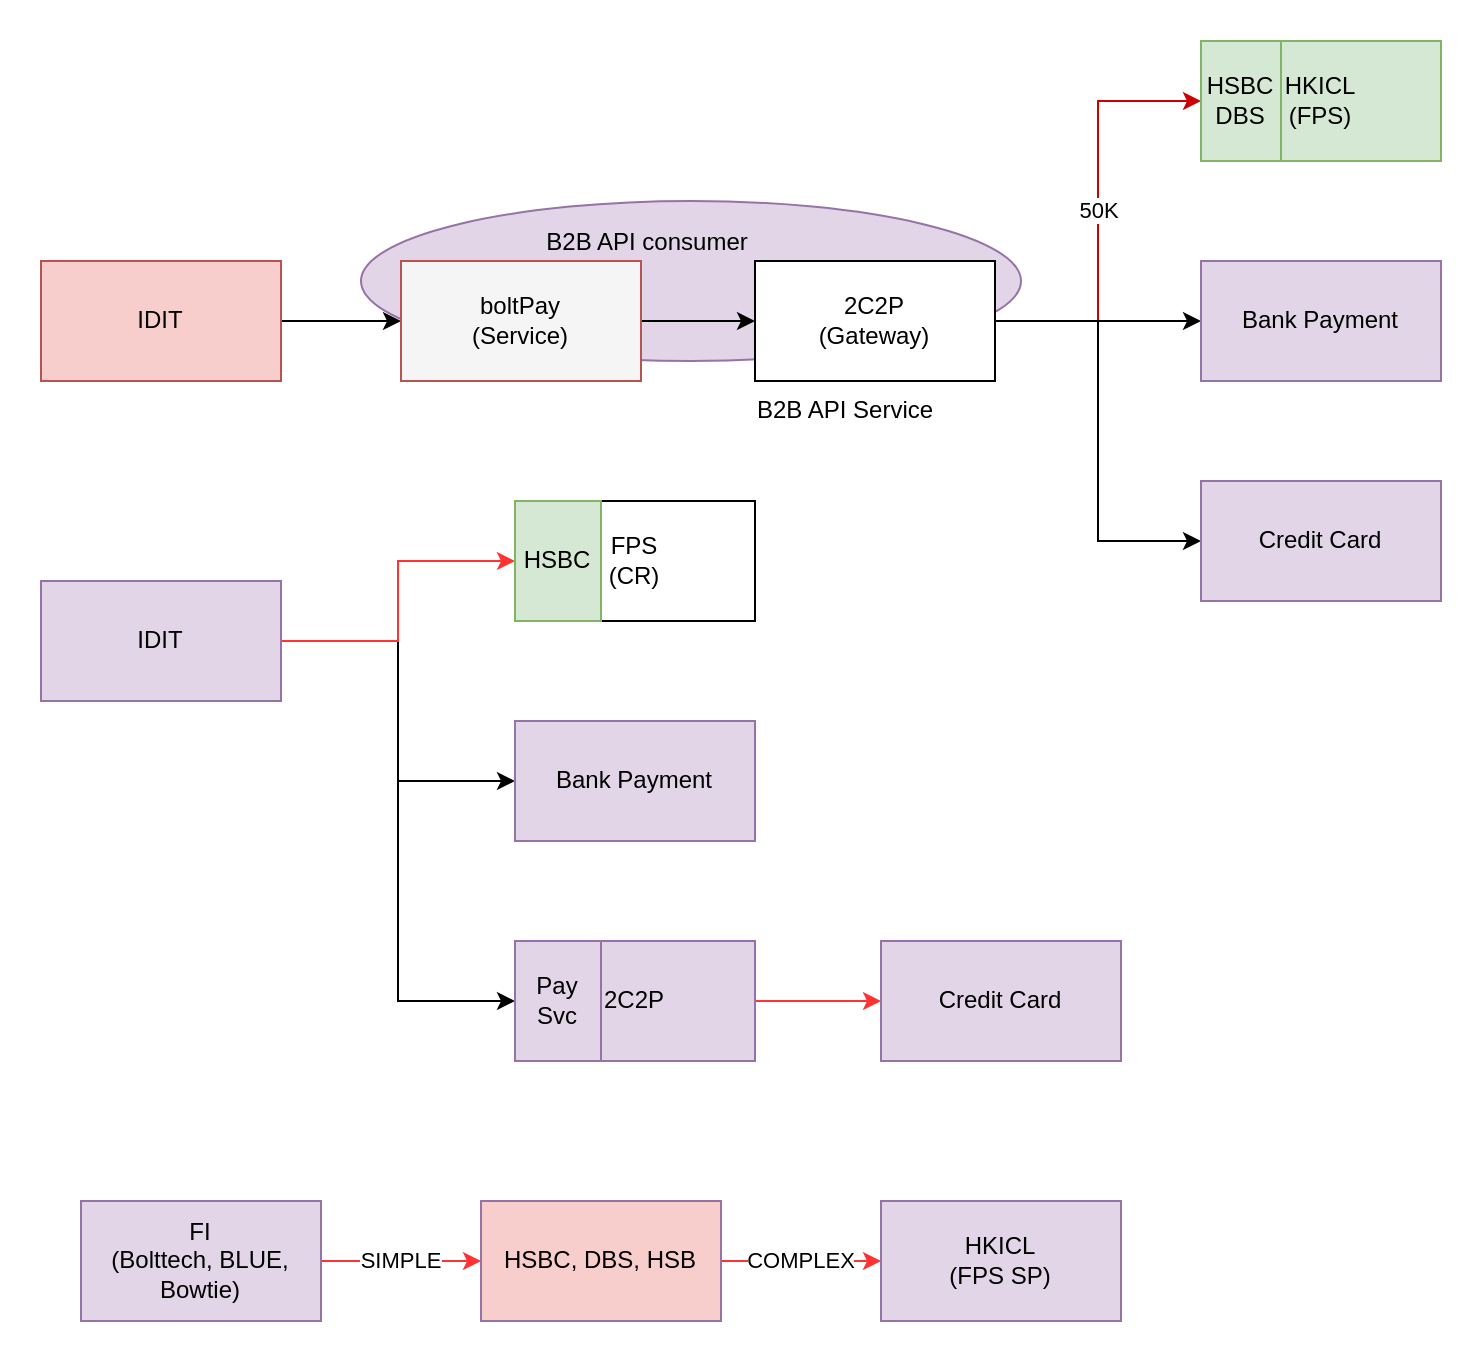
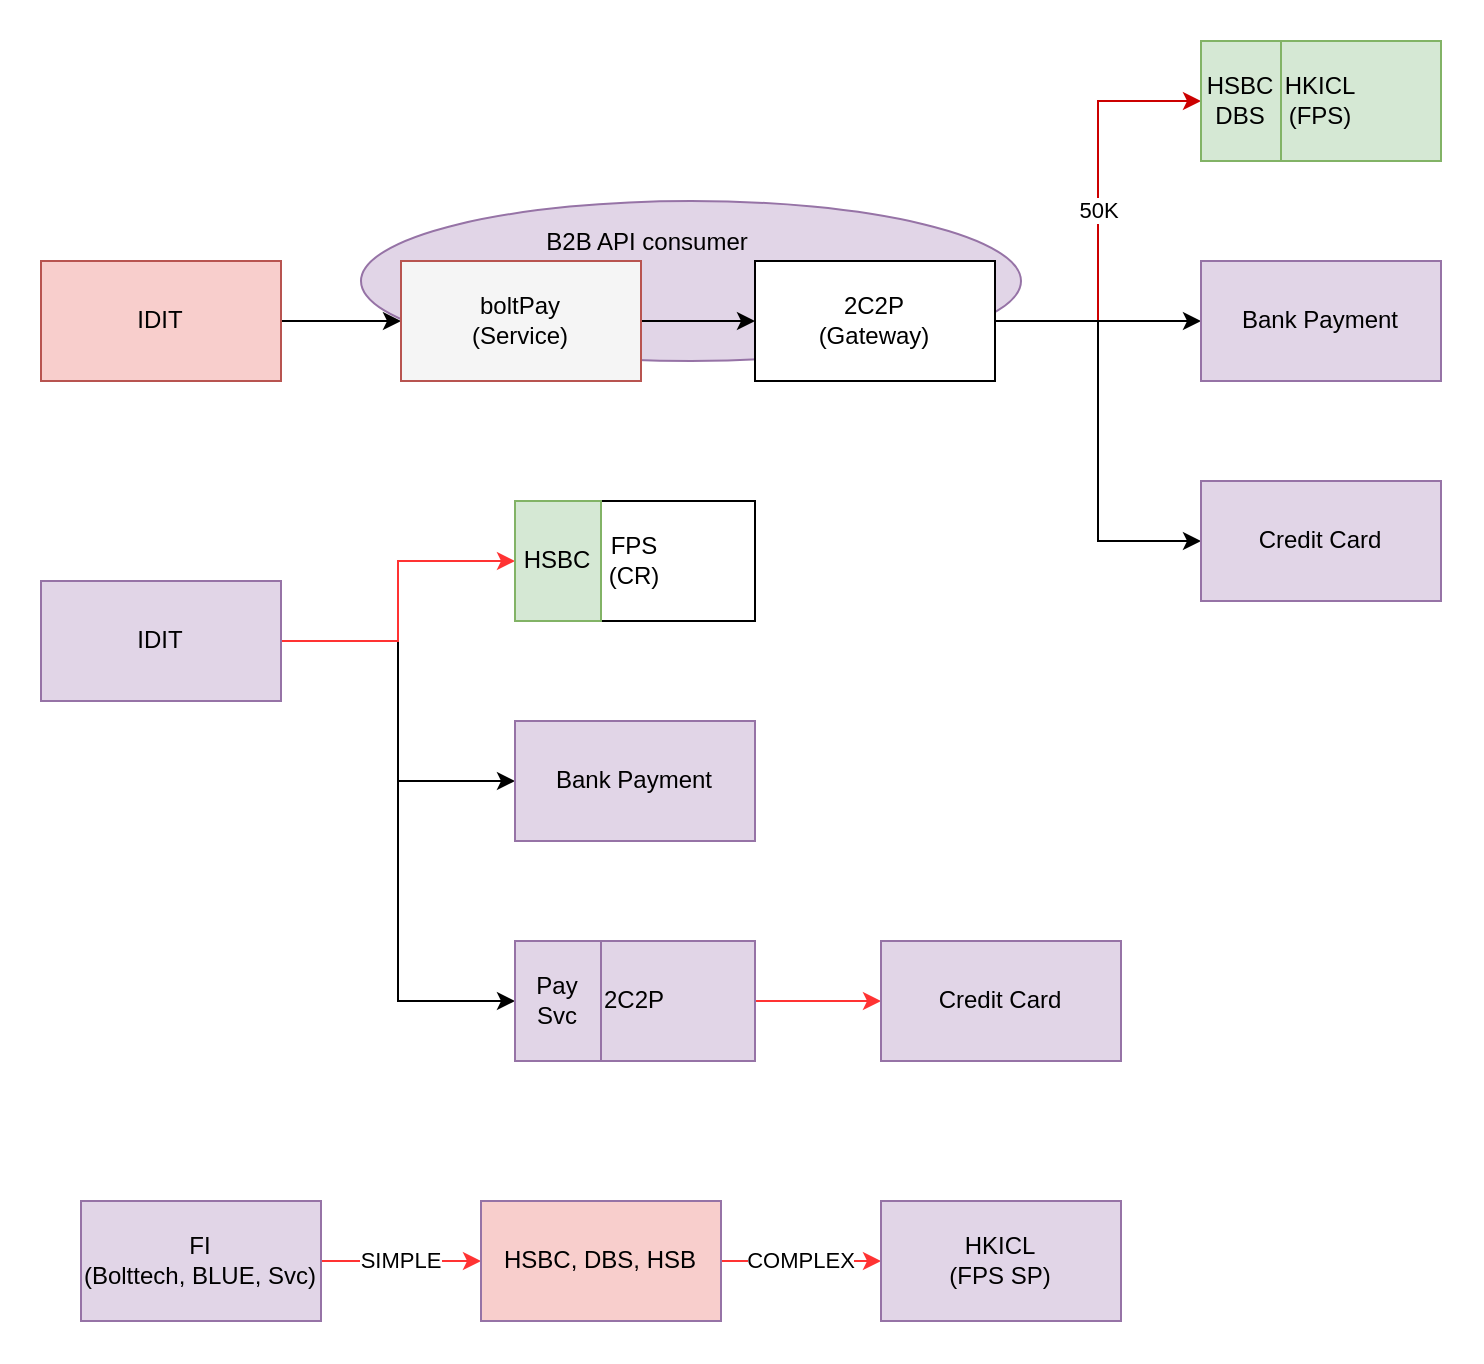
node "B2B API Service": removed
node "FI (Bolttech, BLUE, Bowtie)": label "FI (Bolttech, BLUE, Bowtie)" -> "FI (Bolttech, BLUE, Svc)"
